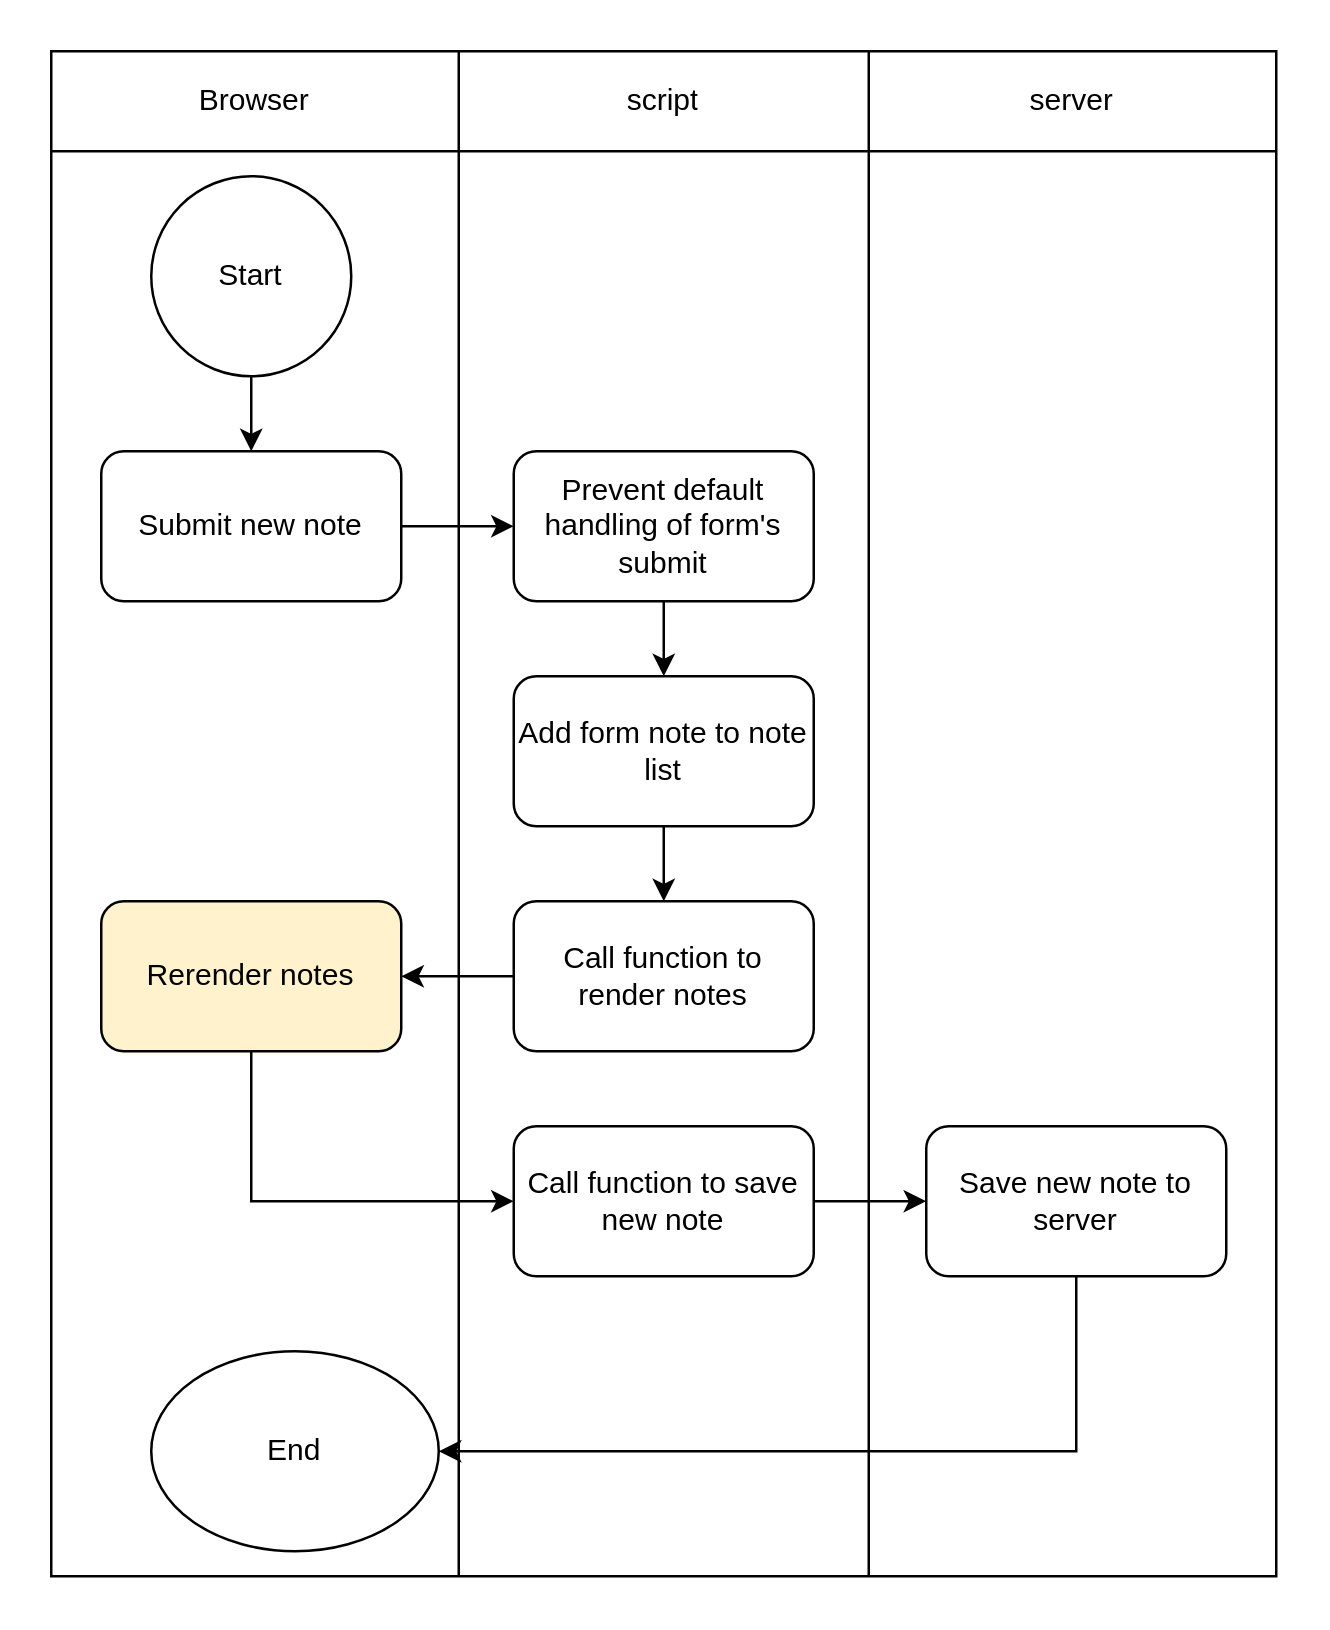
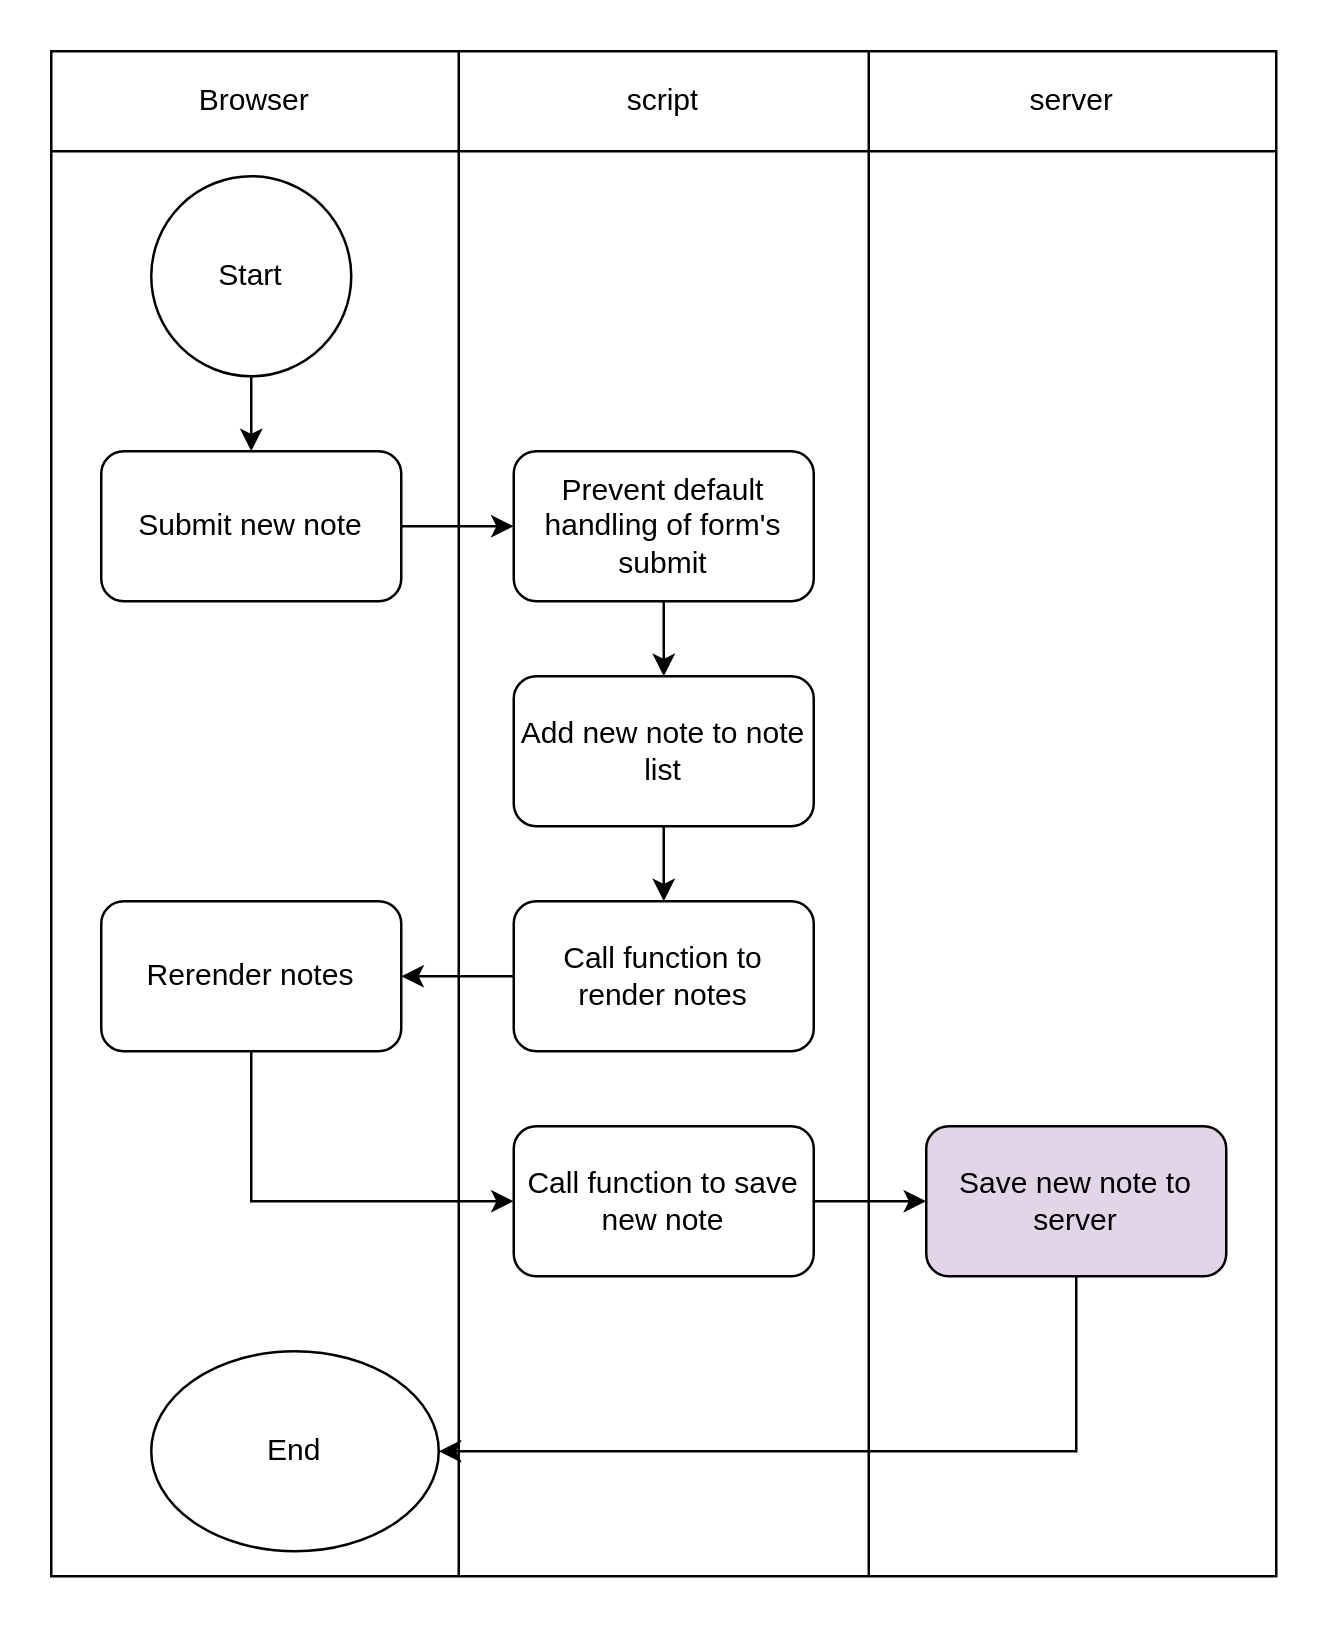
node "Add form note to note list": label "Add form note to note list" -> "Add new note to note list"
node "Rerender notes": fillcolor #fff2cc -> #ffffff
node "Save new note to server": fillcolor #ffffff -> #e1d5e7
